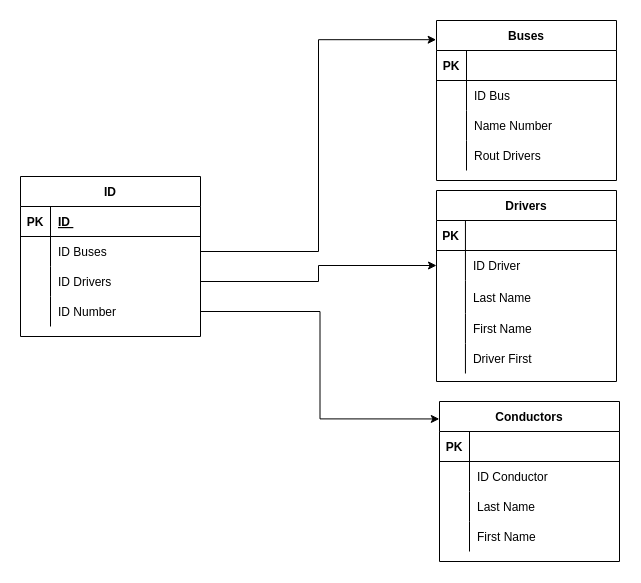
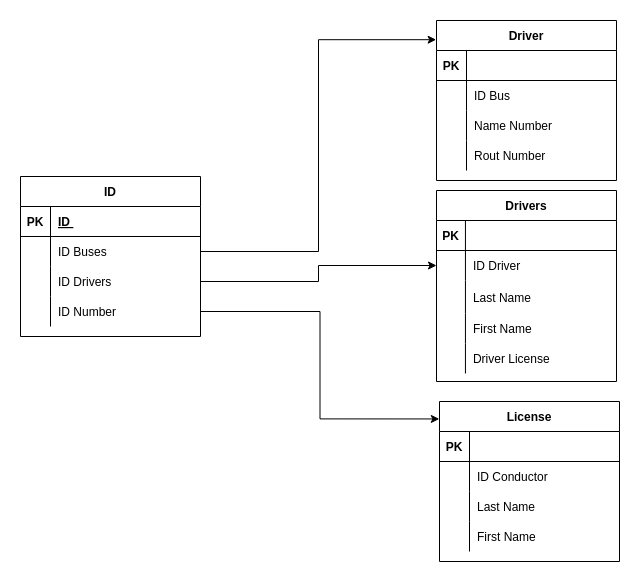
node "Buses": label "Buses" -> "Driver"
node "Rout Drivers": label "Rout Drivers" -> "Rout Number"
node "Driver First": label "Driver First" -> "Driver License"
node "Conductors": label "Conductors" -> "License"
